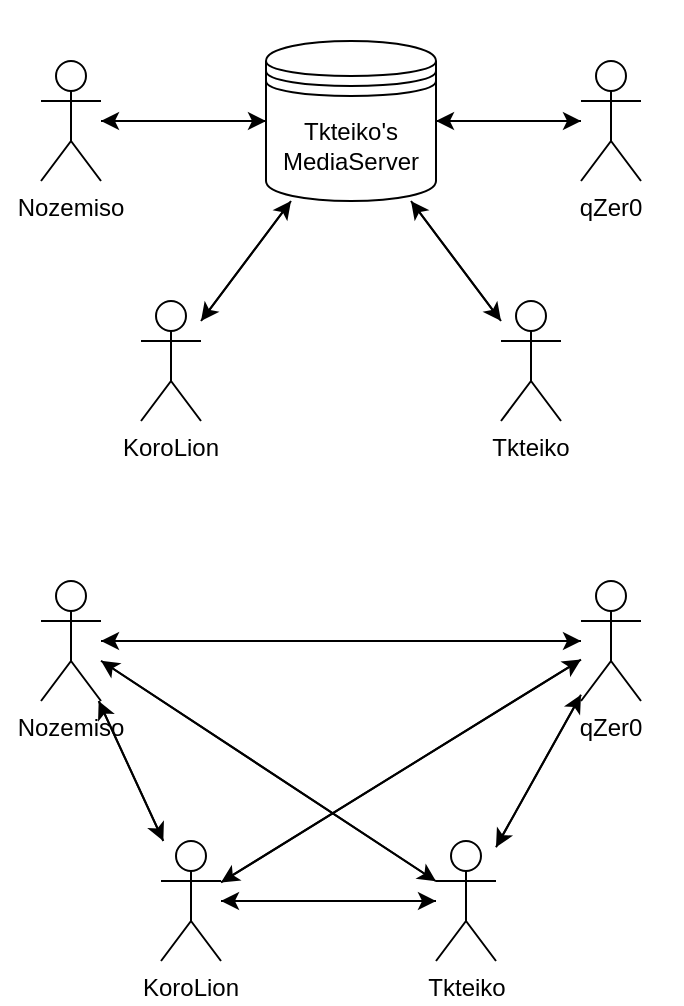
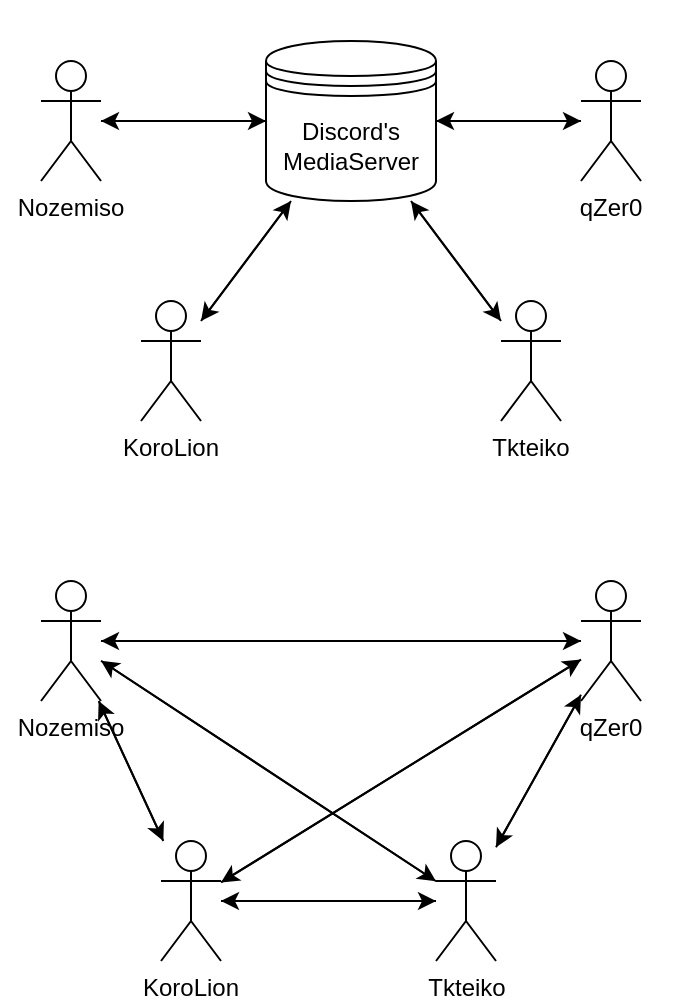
node "Tkteiko's MediaServer": label "Tkteiko's MediaServer" -> "Discord's MediaServer"
